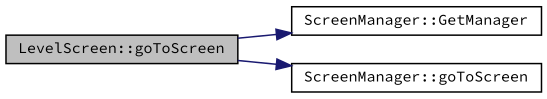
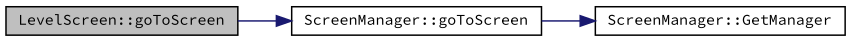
edge "LevelScreen::goToScreen" -> "ScreenManager::GetManager": now "ScreenManager::goToScreen" -> "ScreenManager::GetManager"
